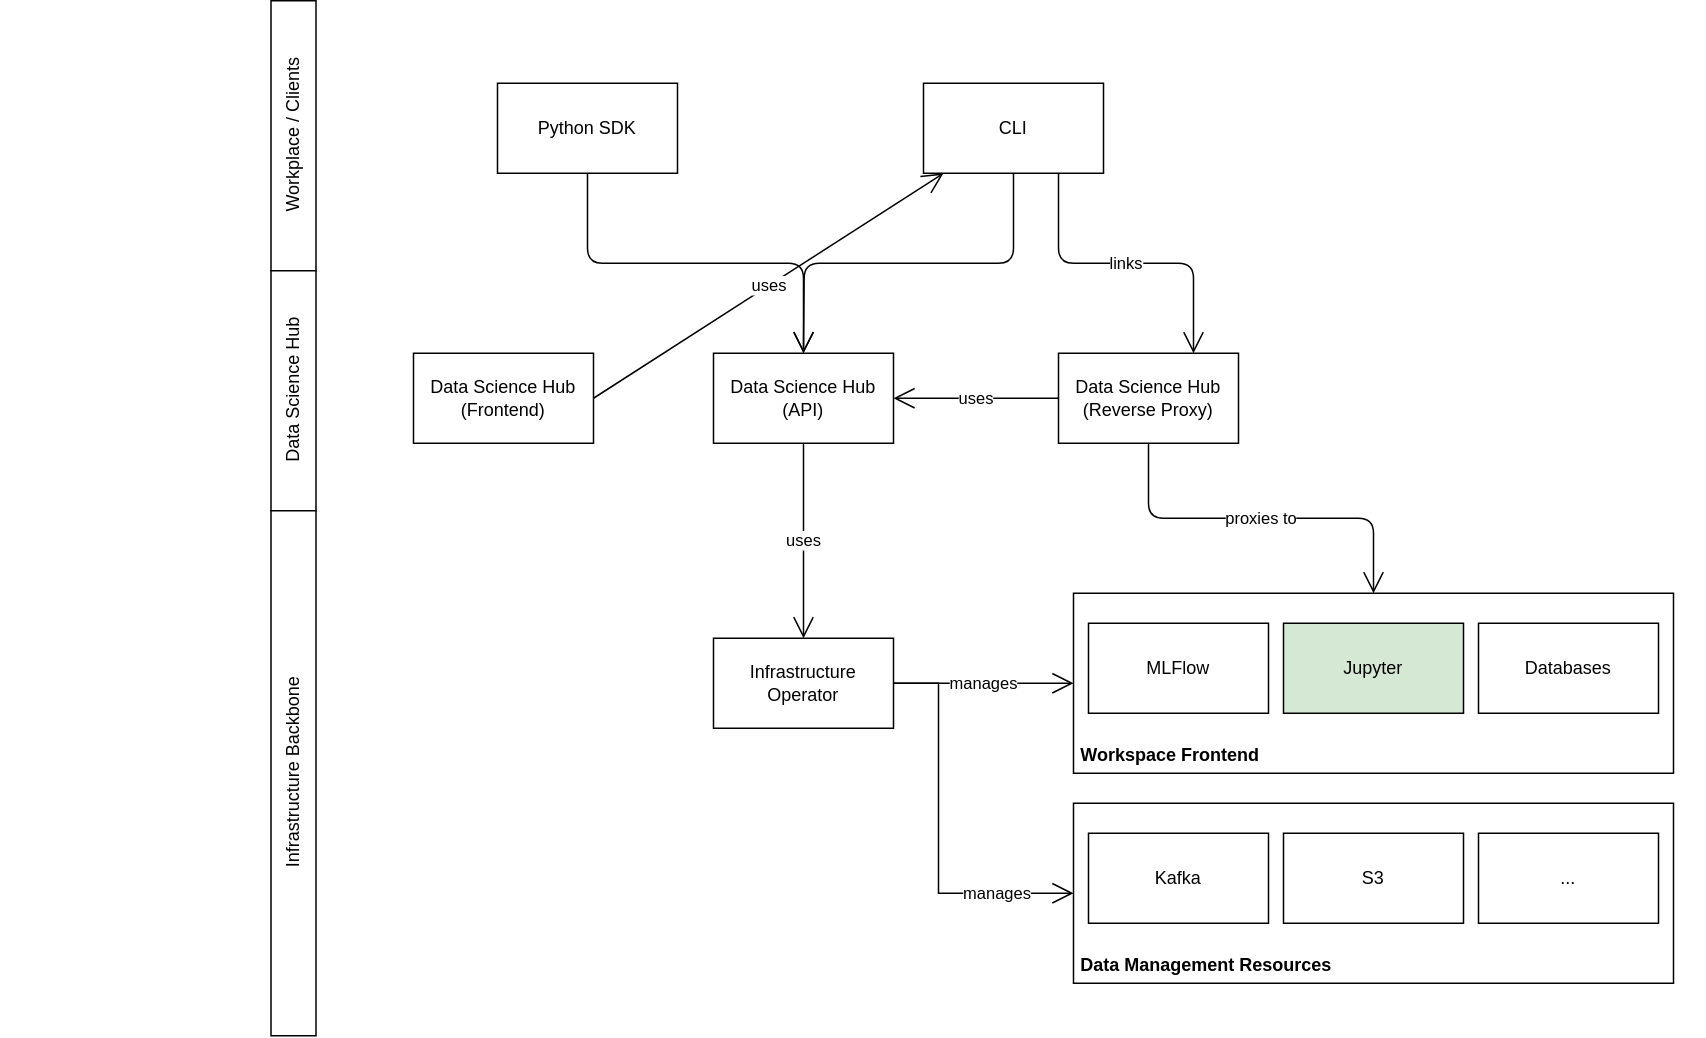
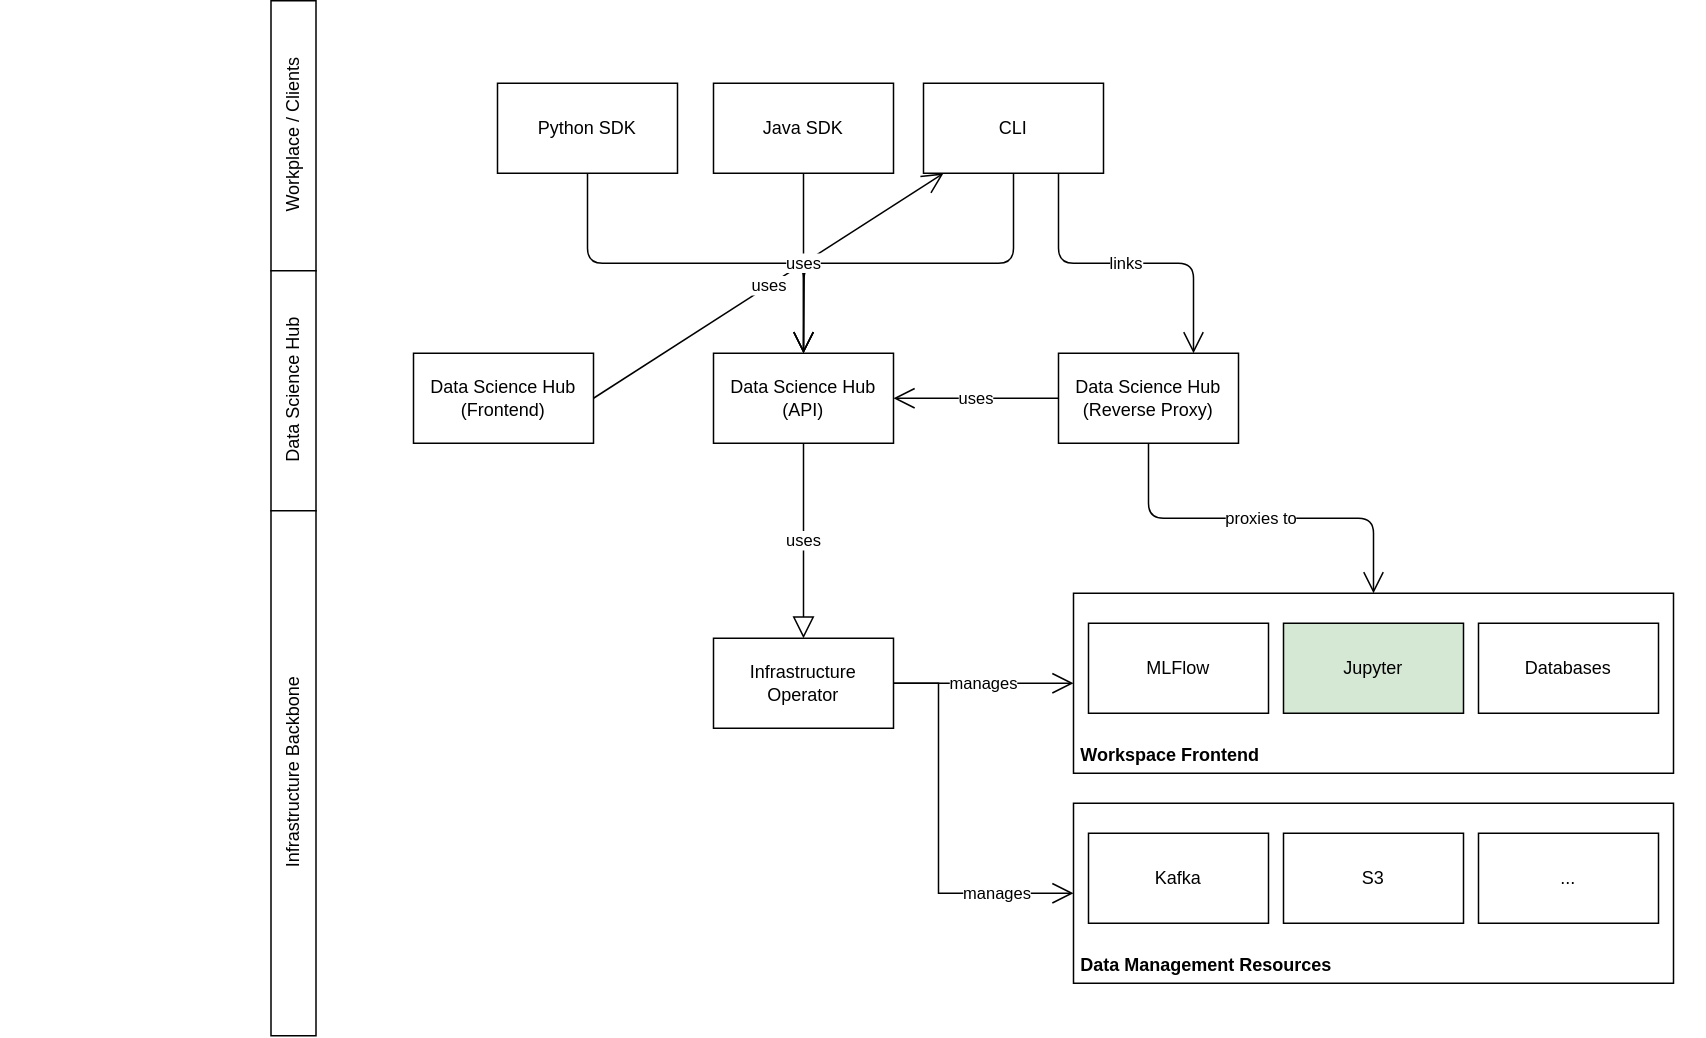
node "Java SDK": added
edge "Java SDK" -> "Data Science Hub (API)": added, label "uses"
edge "Data Science Hub (API)" -> "Infrastructure Operator": arrowhead open -> block
